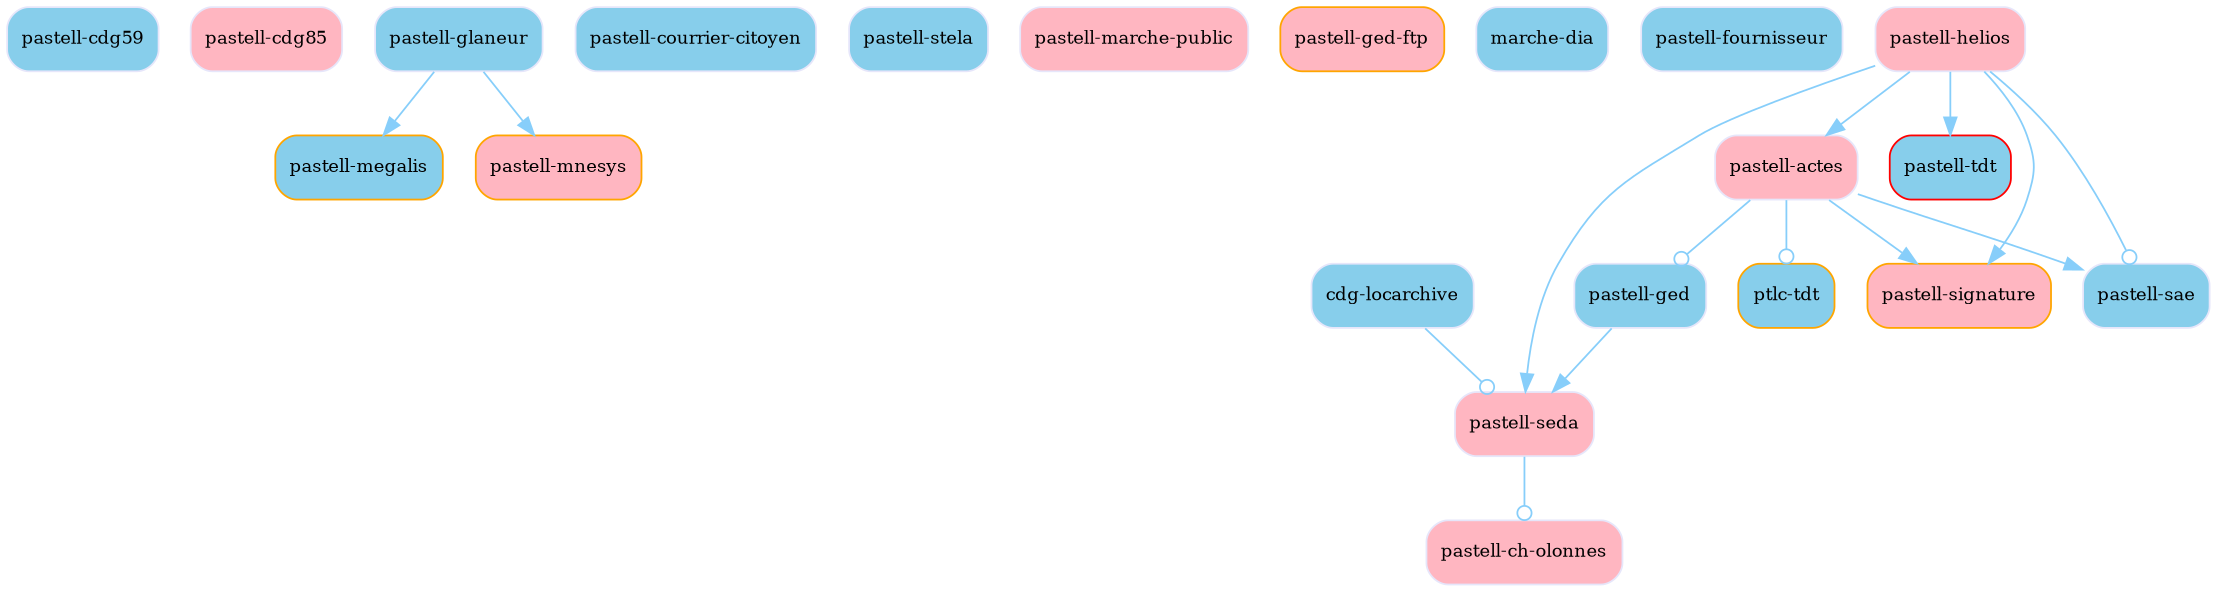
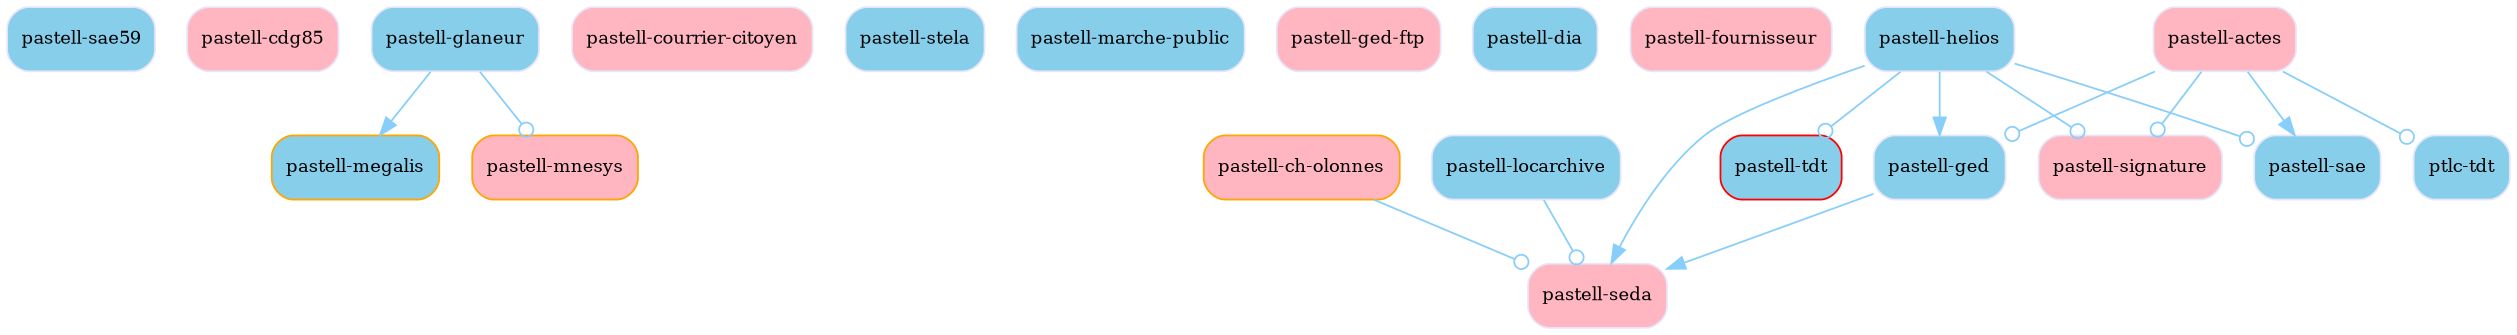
node "pastell-cdg59": label "pastell-cdg59" -> "pastell-sae59"
node "pastell-courrier-citoyen": fillcolor skyblue -> lightpink
node "pastell-marche-public": fillcolor lightpink -> skyblue
node "pastell-ged-ftp": color orange -> lavender
node "marche-dia": label "marche-dia" -> "pastell-dia"
node "pastell-fournisseur": fillcolor skyblue -> lightpink
node "pastell-helios": fillcolor lightpink -> skyblue
edge "pastell-helios" -> "pastell-tdt": arrowhead normal -> odot
edge "pastell-glaneur" -> "pastell-mnesys": arrowhead normal -> odot
edge "pastell-helios" -> "pastell-actes": now "pastell-helios" -> "pastell-ged"
edge "pastell-helios" -> "pastell-signature": arrowhead normal -> odot
edge "pastell-actes" -> "pastell-signature": arrowhead normal -> odot
node "cdg-locarchive": label "cdg-locarchive" -> "pastell-locarchive"
node "ptlc-tdt": color orange -> lavender
node "pastell-signature": color orange -> lavender
edge "pastell-seda" -> "pastell-ch-olonnes": reversed
node "pastell-ch-olonnes": color lavender -> orange
